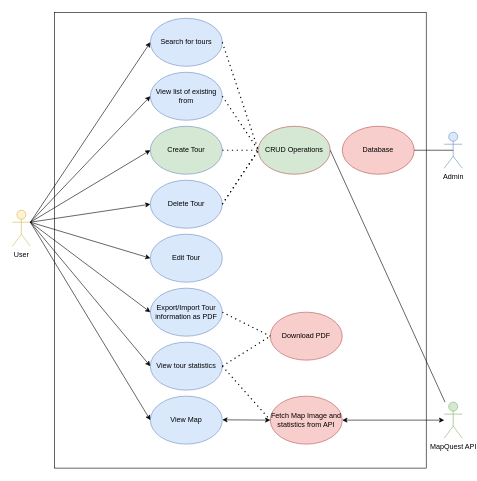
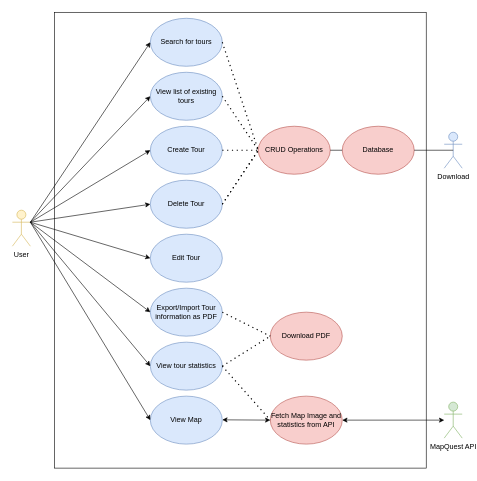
node "View list of existing from": label "View list of existing from" -> "View list of existing tours"
node "Create Tour": fillcolor #d5e8d4 -> #dae8fc
node "CRUD Operations": fillcolor #d5e8d4 -> #f8cecc
node "Admin": label "Admin" -> "Download"
edge "CRUD Operations" -- "MapQuest API": now "CRUD Operations" -- "Database"
